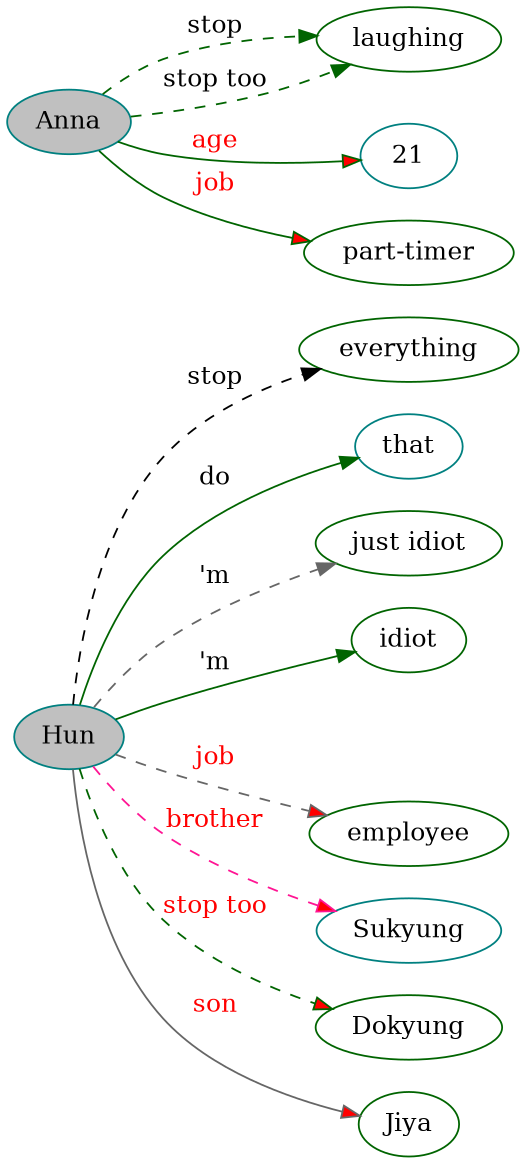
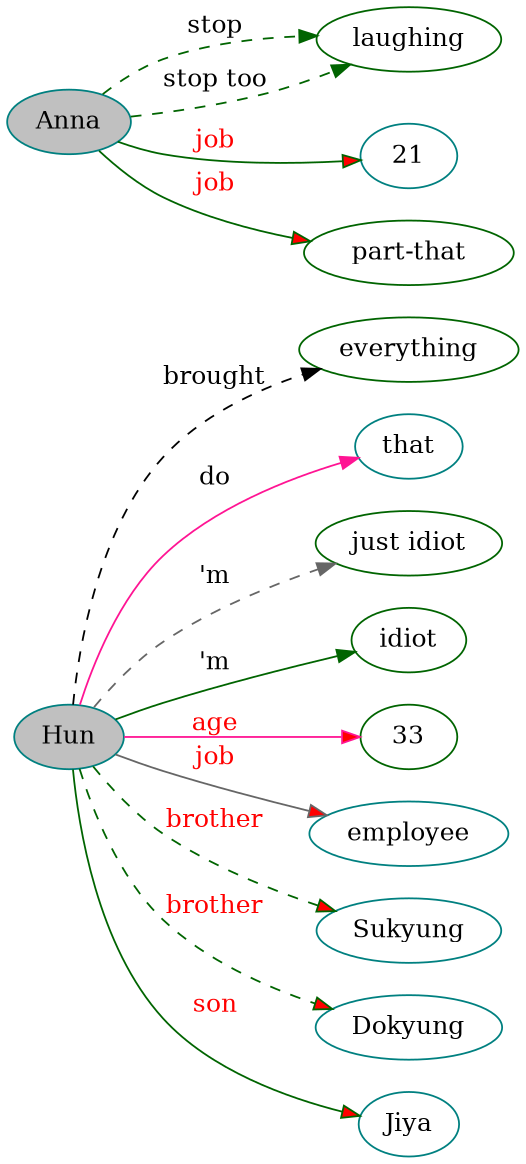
edge "Anna" -> "21": label "age" -> "job"
node "part-timer": label "part-timer" -> "part-that"
edge "Hun" -> "everything": label "stop" -> "brought"
edge "Hun" -> "that": color darkgreen -> deeppink
node "33": added
edge "Hun" -> "employee": style dashed -> solid
node "employee": color darkgreen -> teal
edge "Hun" -> "Sukyung": color deeppink -> darkgreen
edge "Hun" -> "Dokyung": label "stop too" -> "brother"
edge "Hun" -> "Jiya": color gray40 -> darkgreen
node "Dokyung": color darkgreen -> teal
node "Jiya": color darkgreen -> teal
